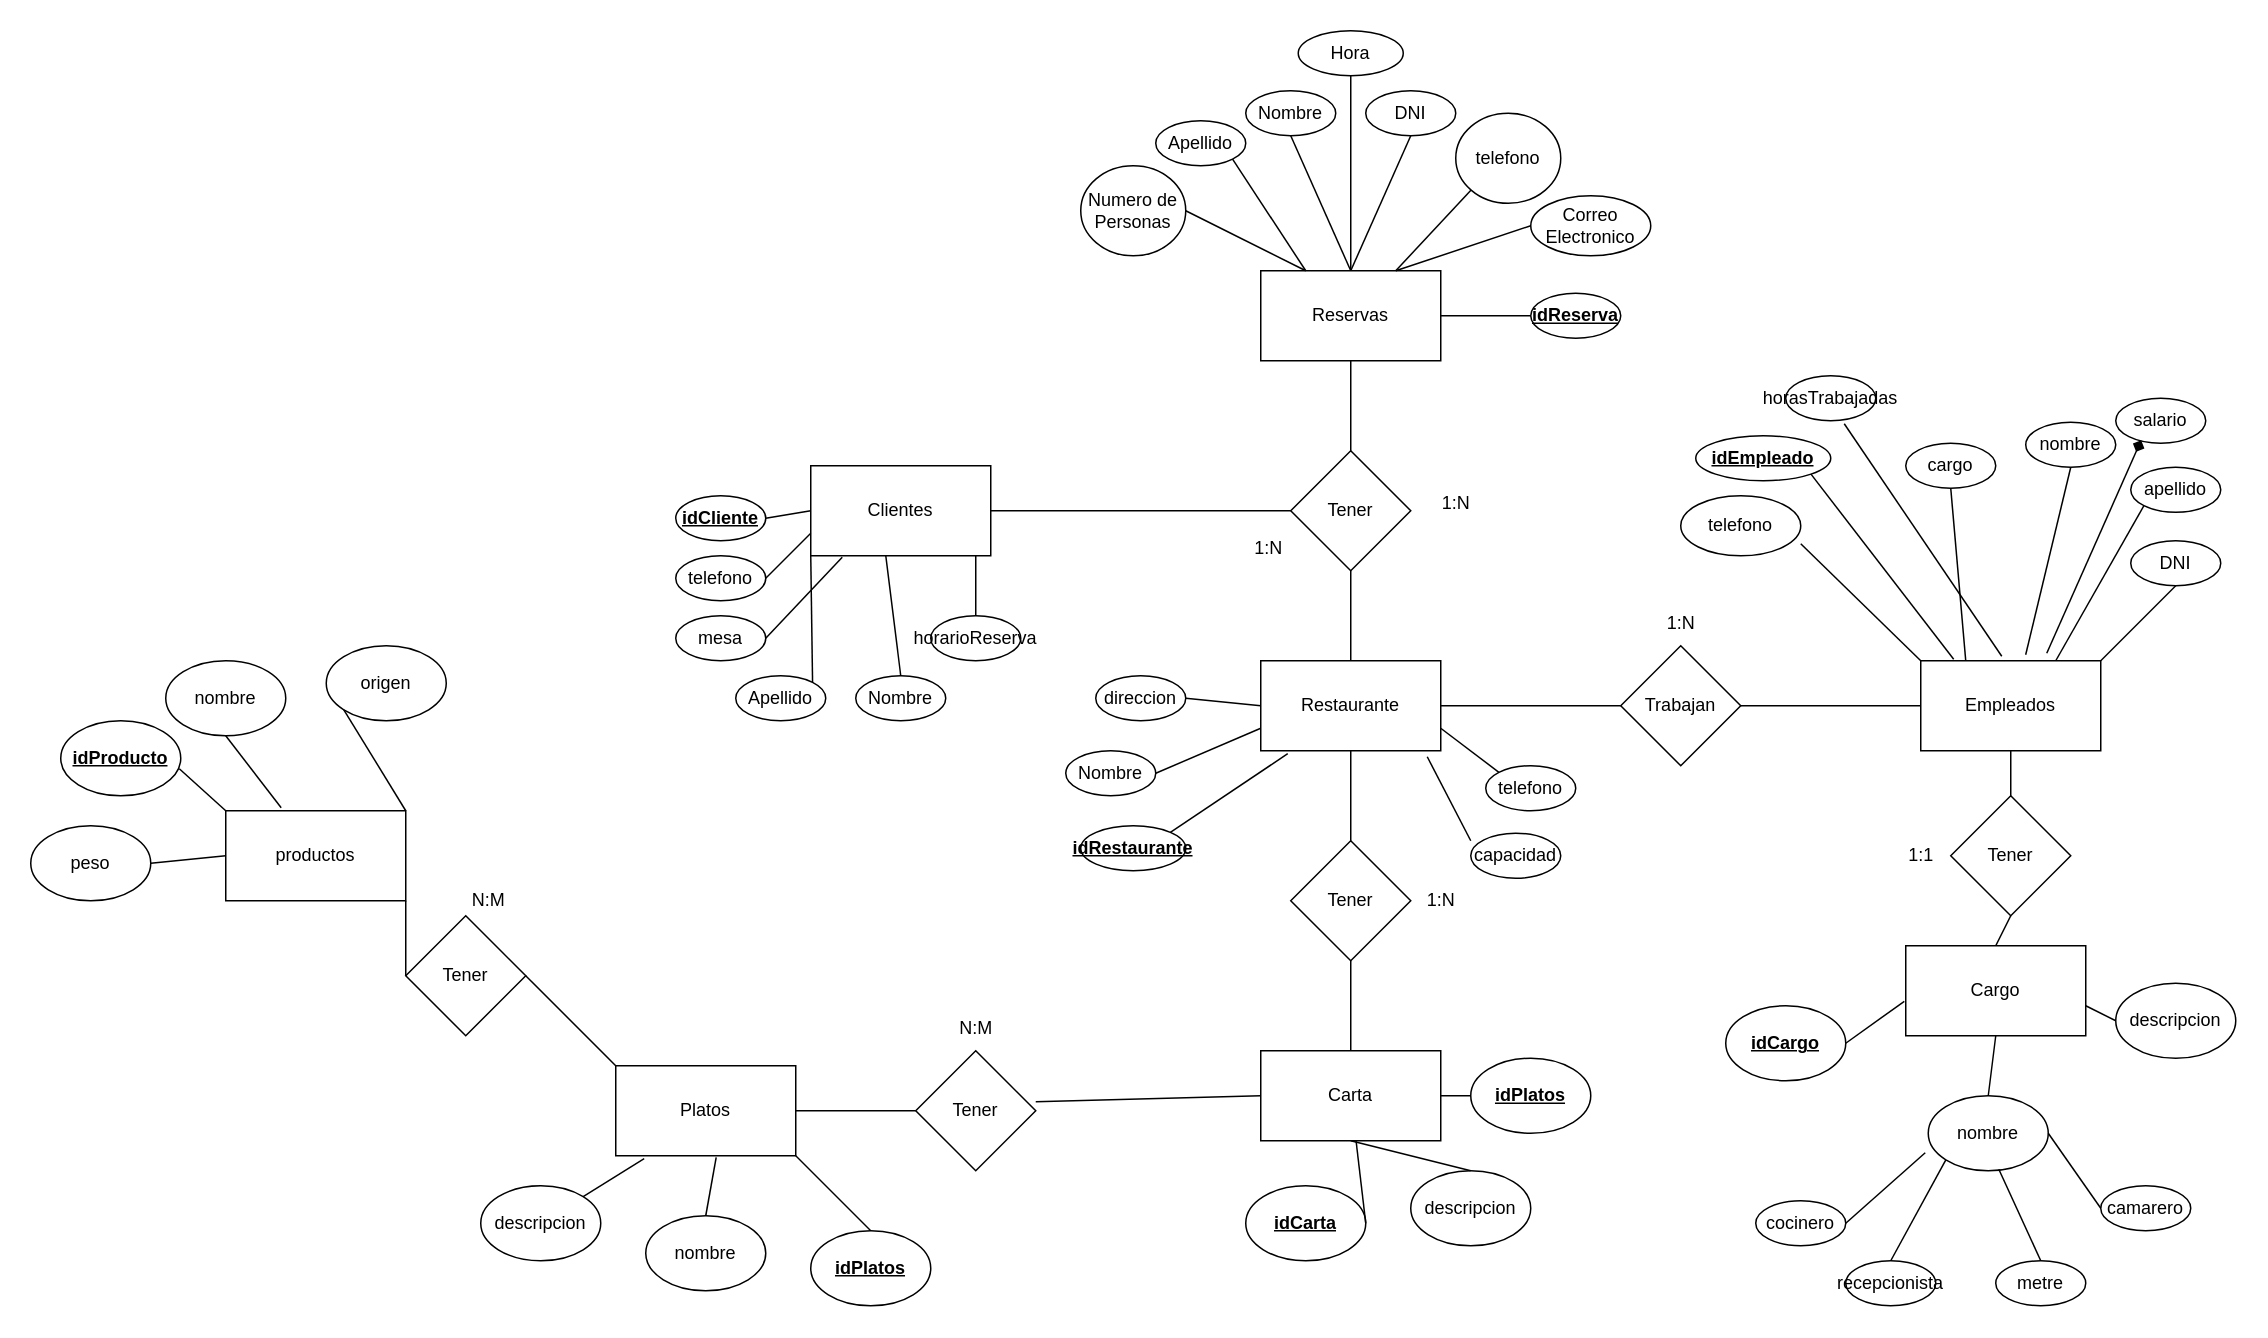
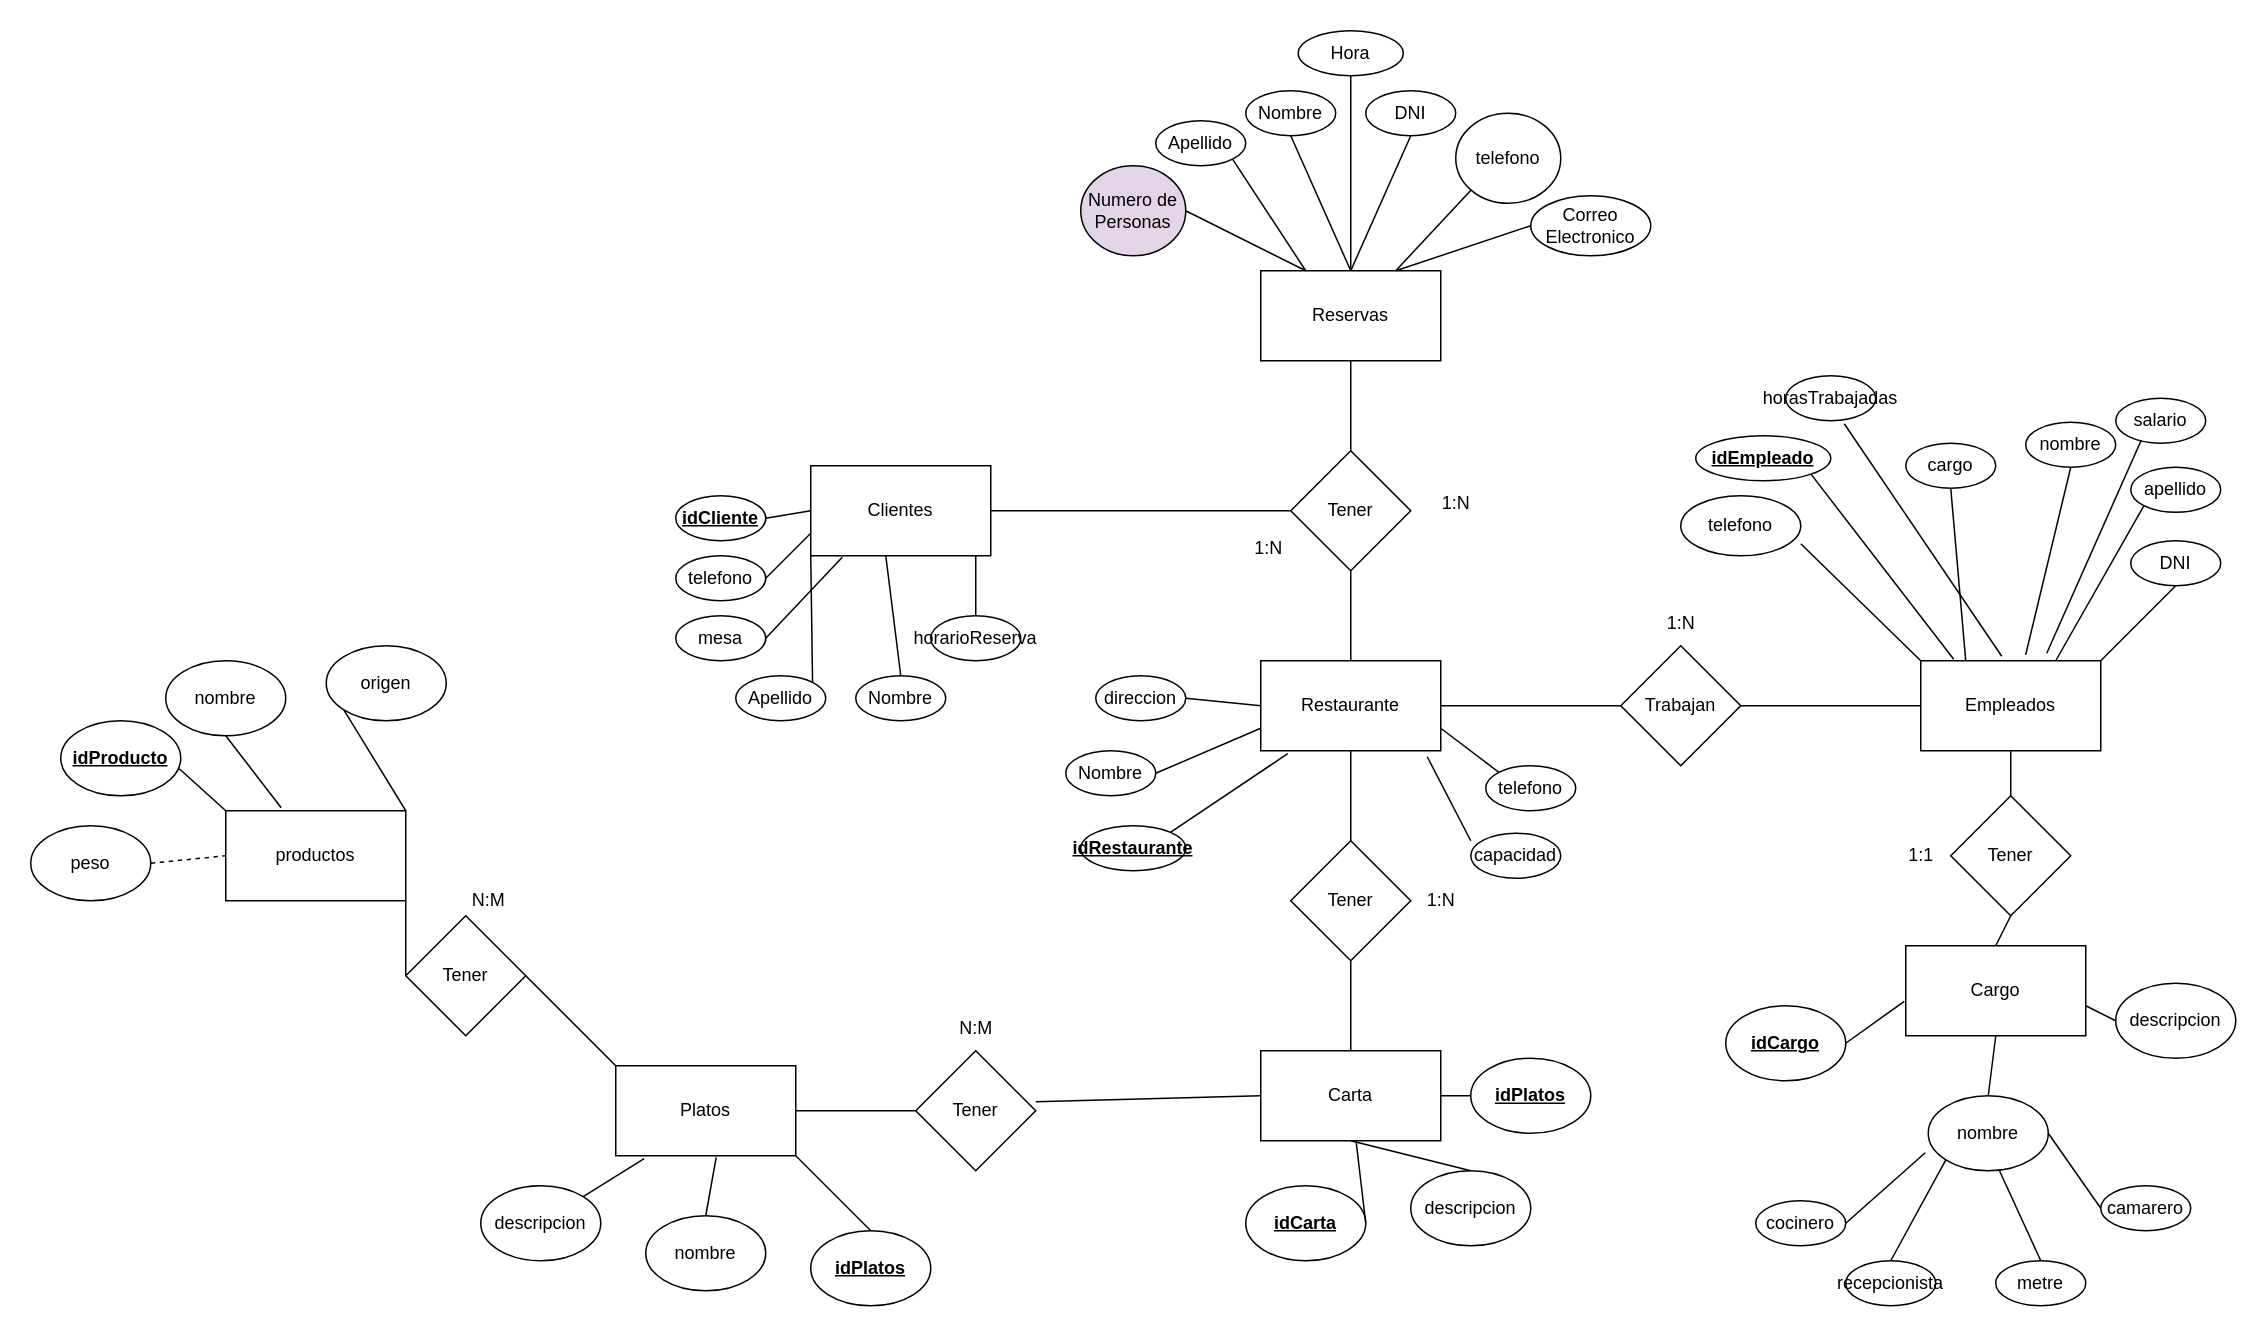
node "Numero de Personas": fillcolor #ffffff -> #e1d5e7
edge "Reservas" -- "idReserva": removed
node "idReserva": removed
edge "Empleados" -> "salario": arrowhead diamond -> none
edge "productos" -- "peso": style solid -> dashed
